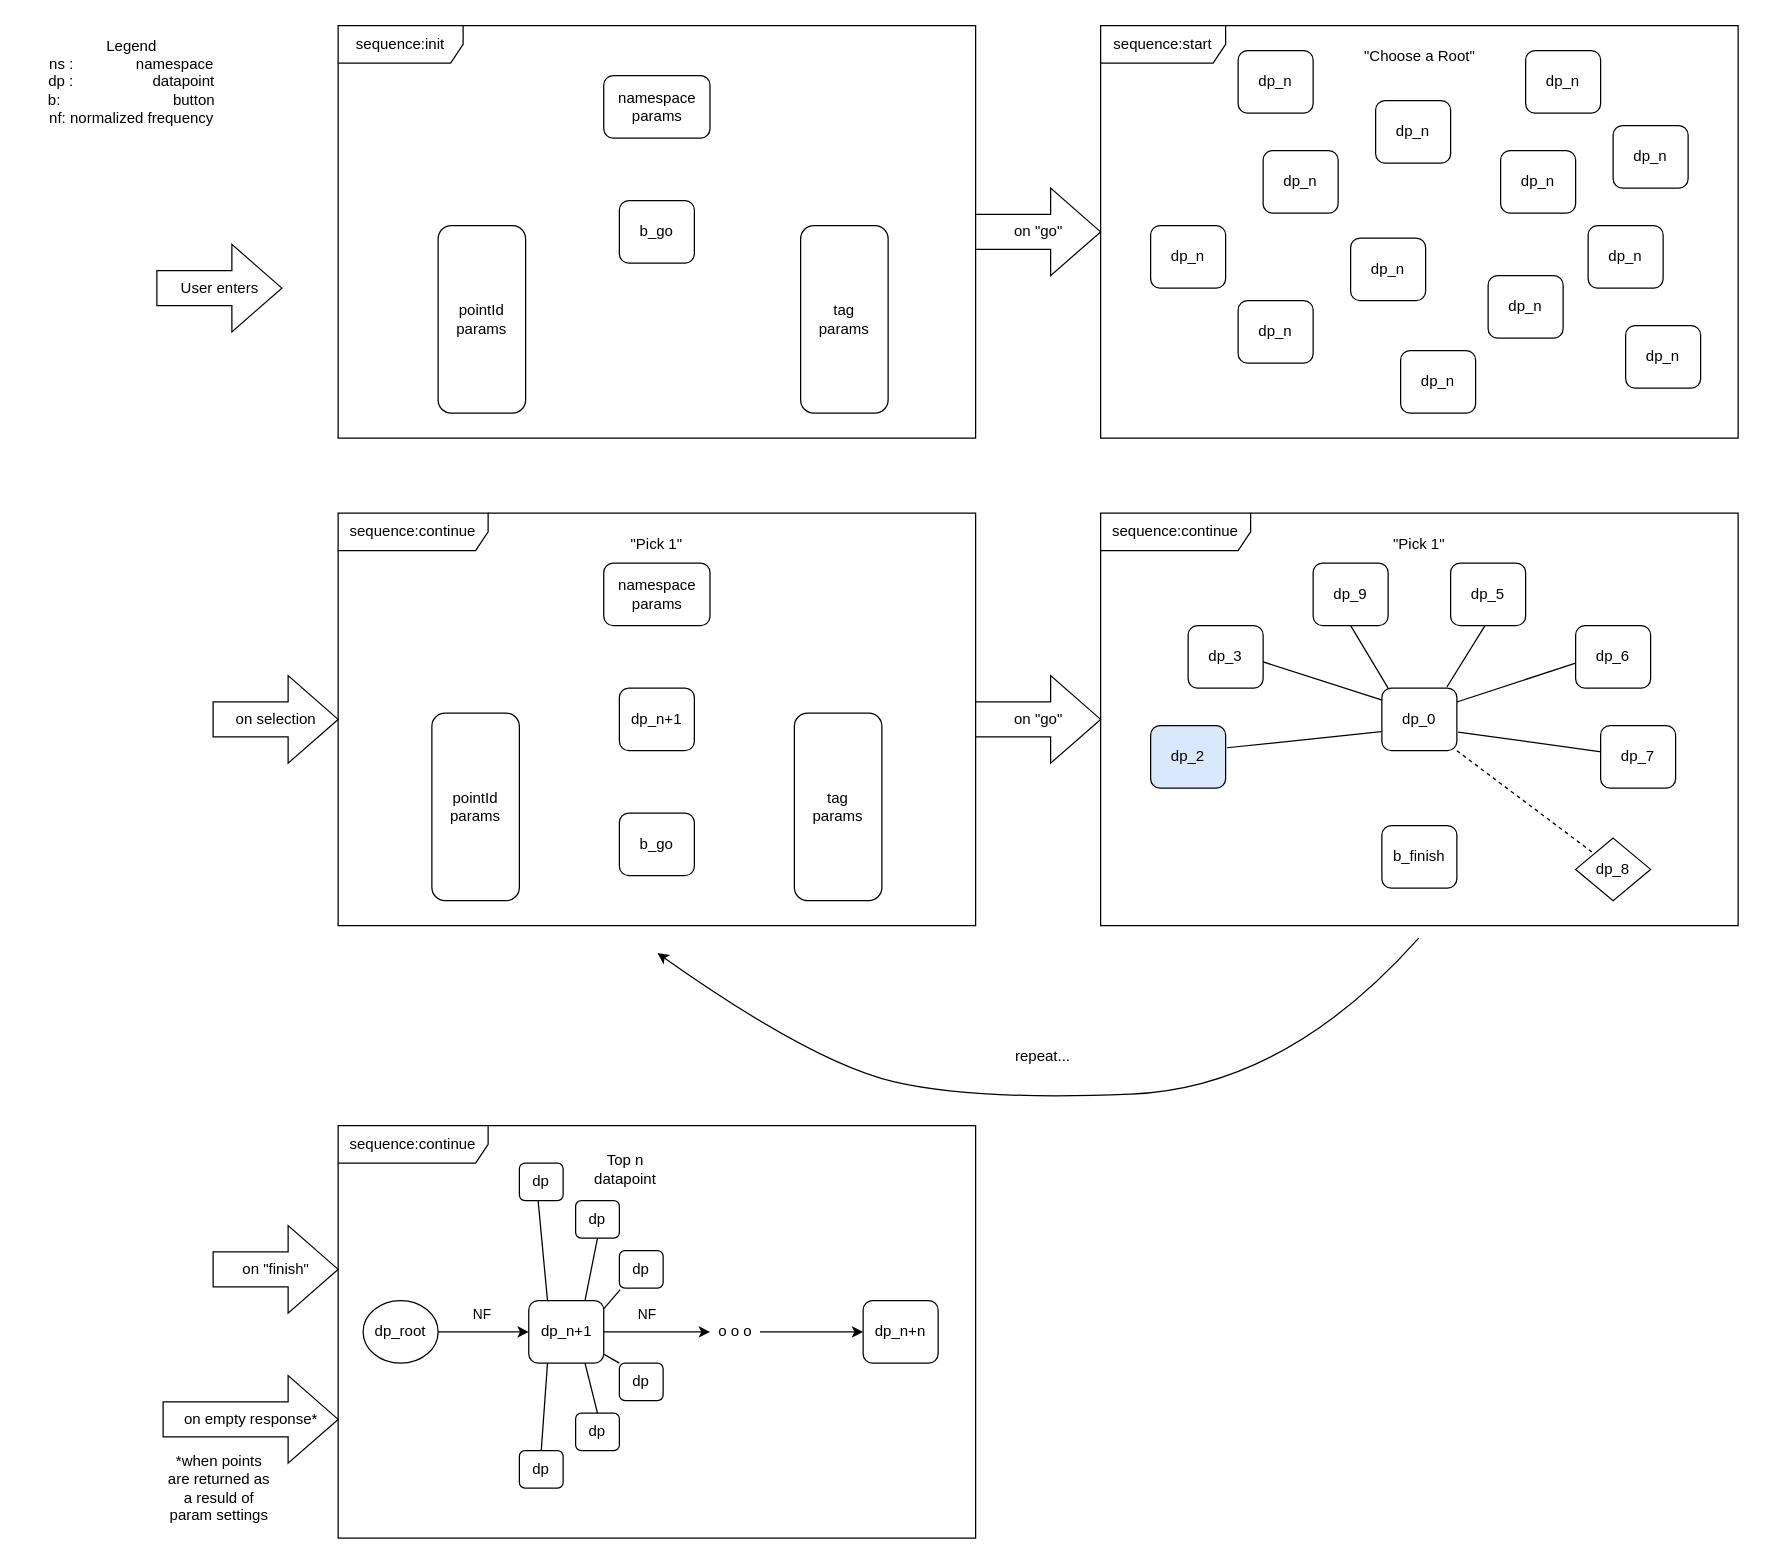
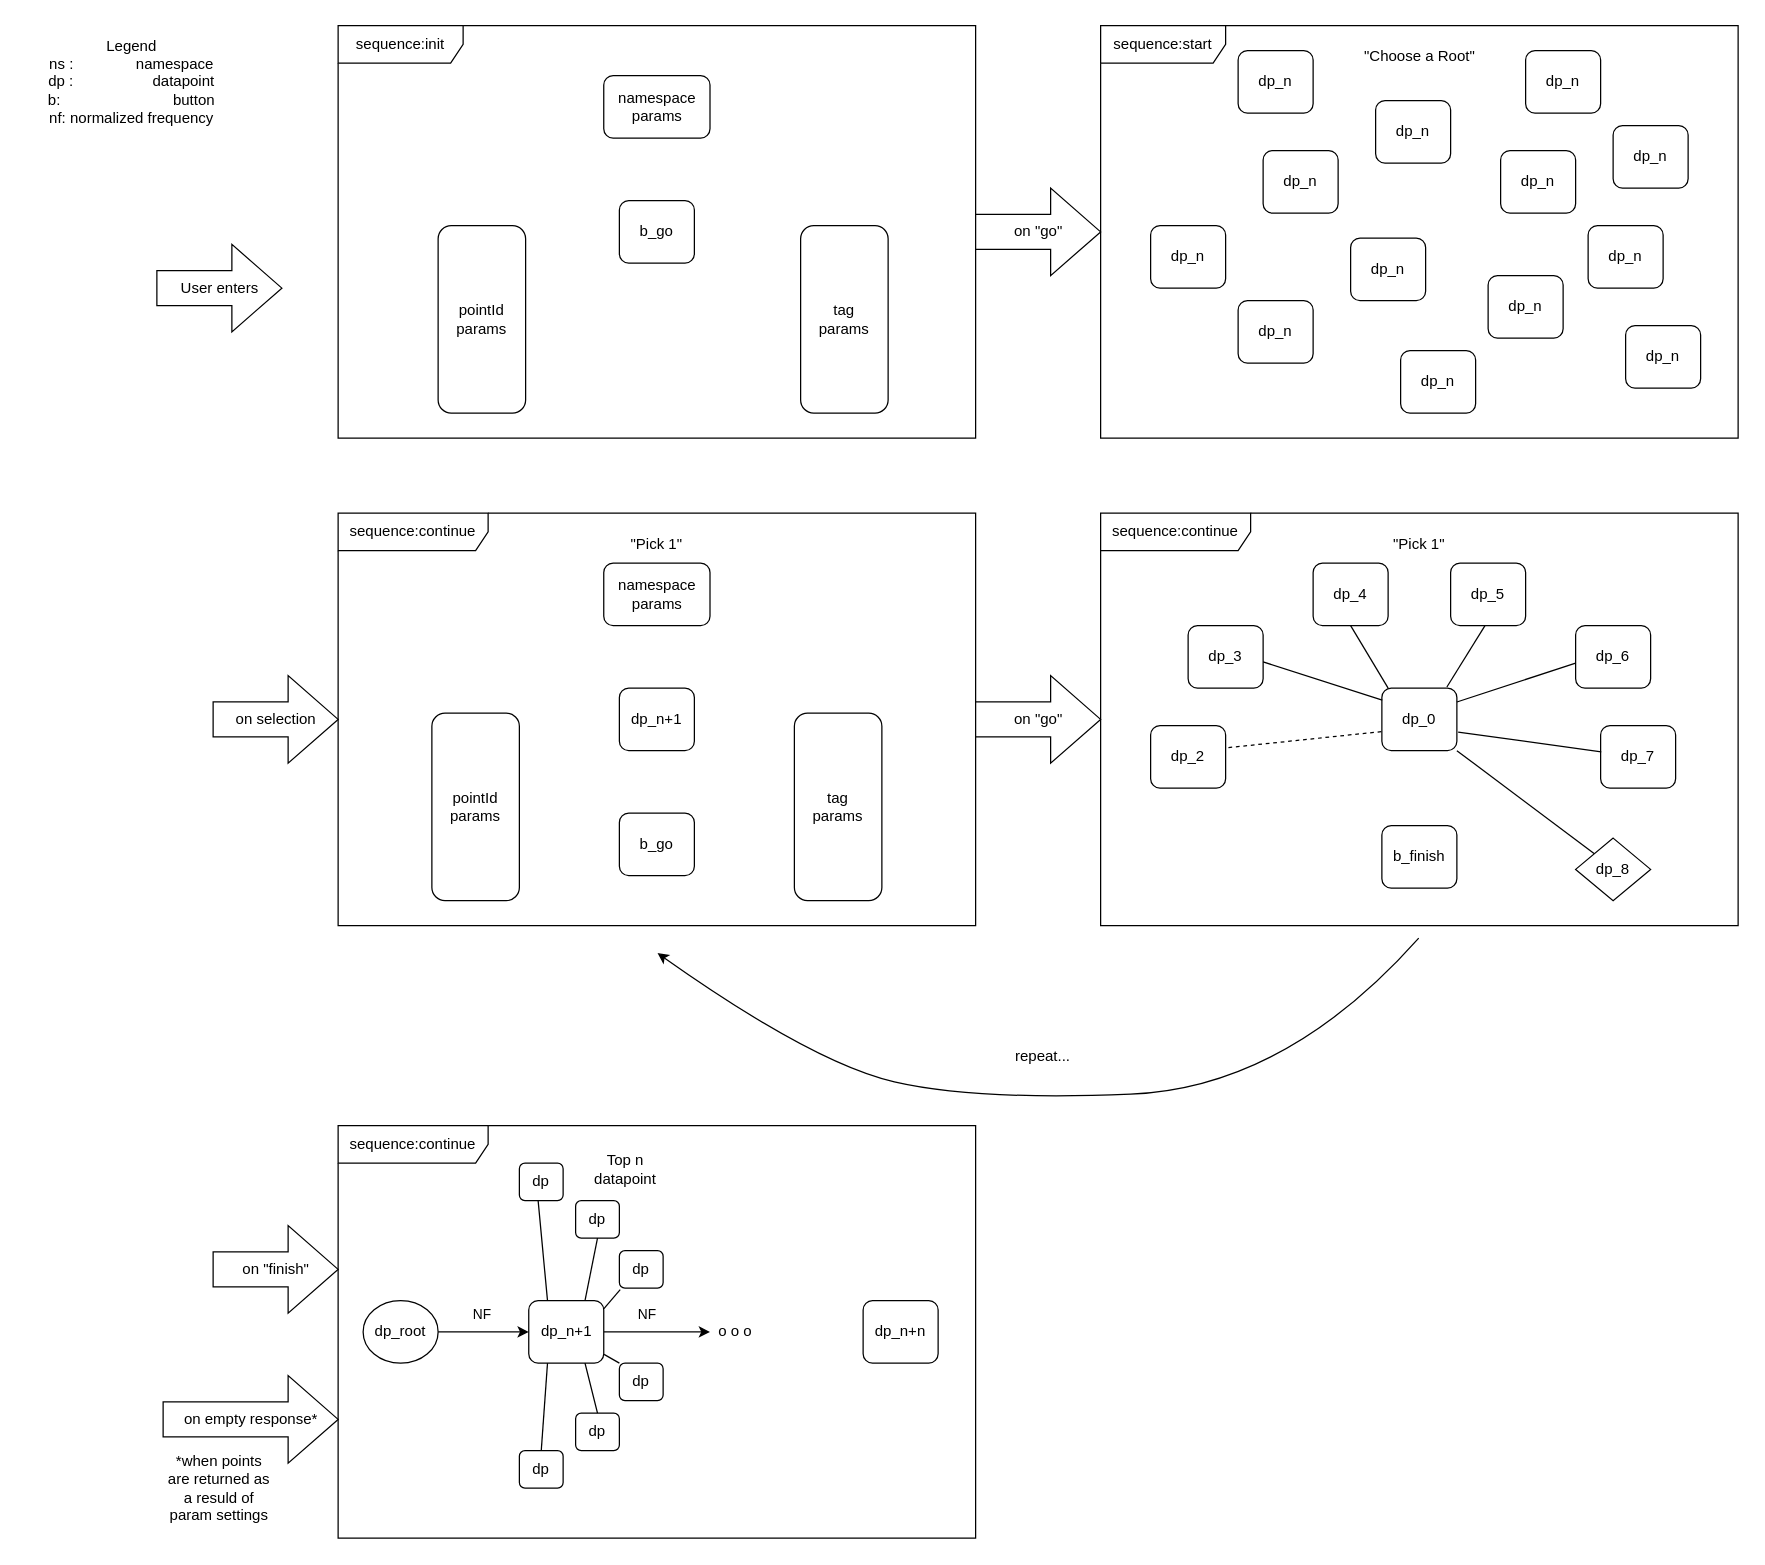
node "dp_9": label "dp_9" -> "dp_4"
edge "dp_0" -- "dp_2": style solid -> dashed
node "dp_2": fillcolor #dae8fc -> #ffffff
edge "dp_0" -- "dp_8": style dashed -> solid
edge "o o o" -> "dp_n+n": removed
